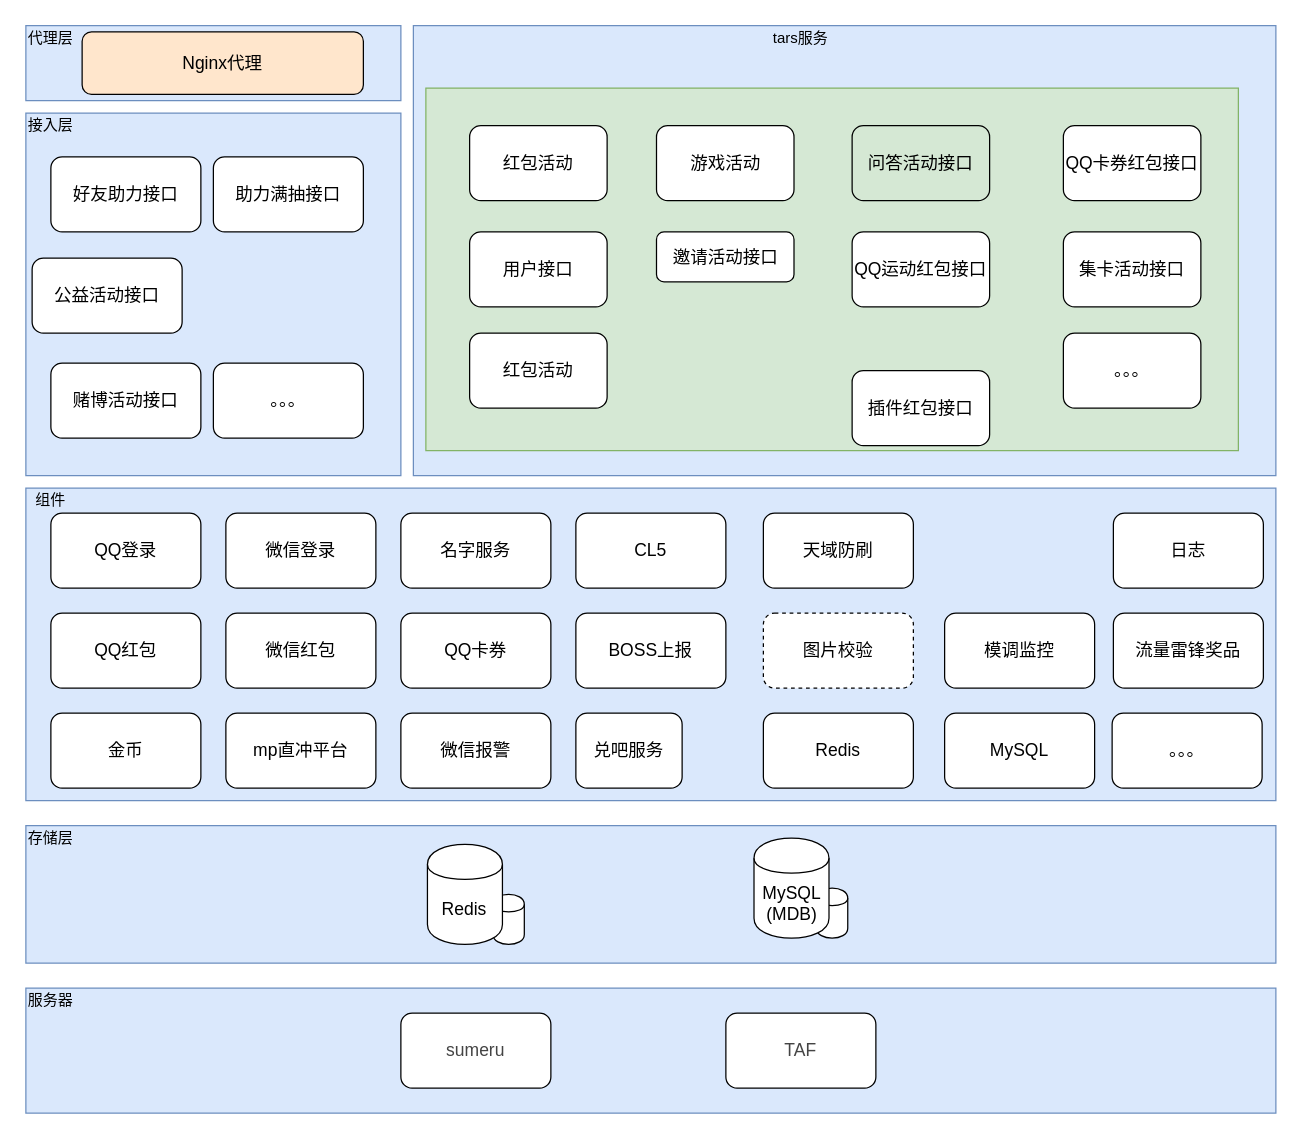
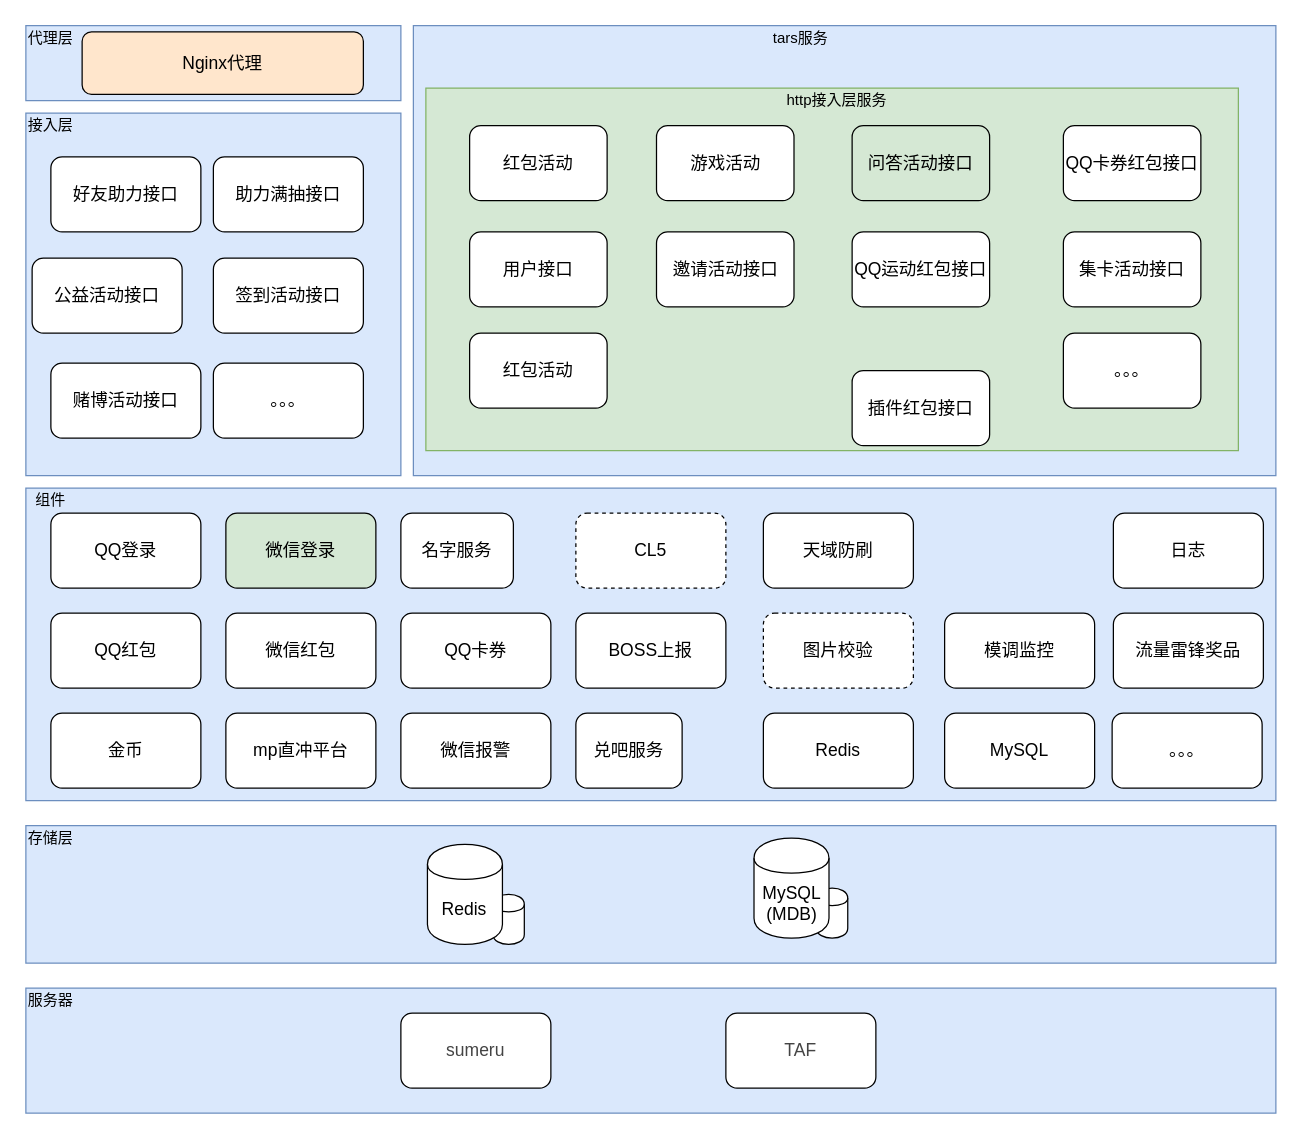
node "http接入层服务": added
node "邀请活动接口": size 138x50 -> 138x75
node "签到活动接口": added
node "微信登录": fillcolor #ffffff -> #d5e8d4
node "名字服务": size 150x75 -> 113x75
node "CL5": style solid -> dashed
